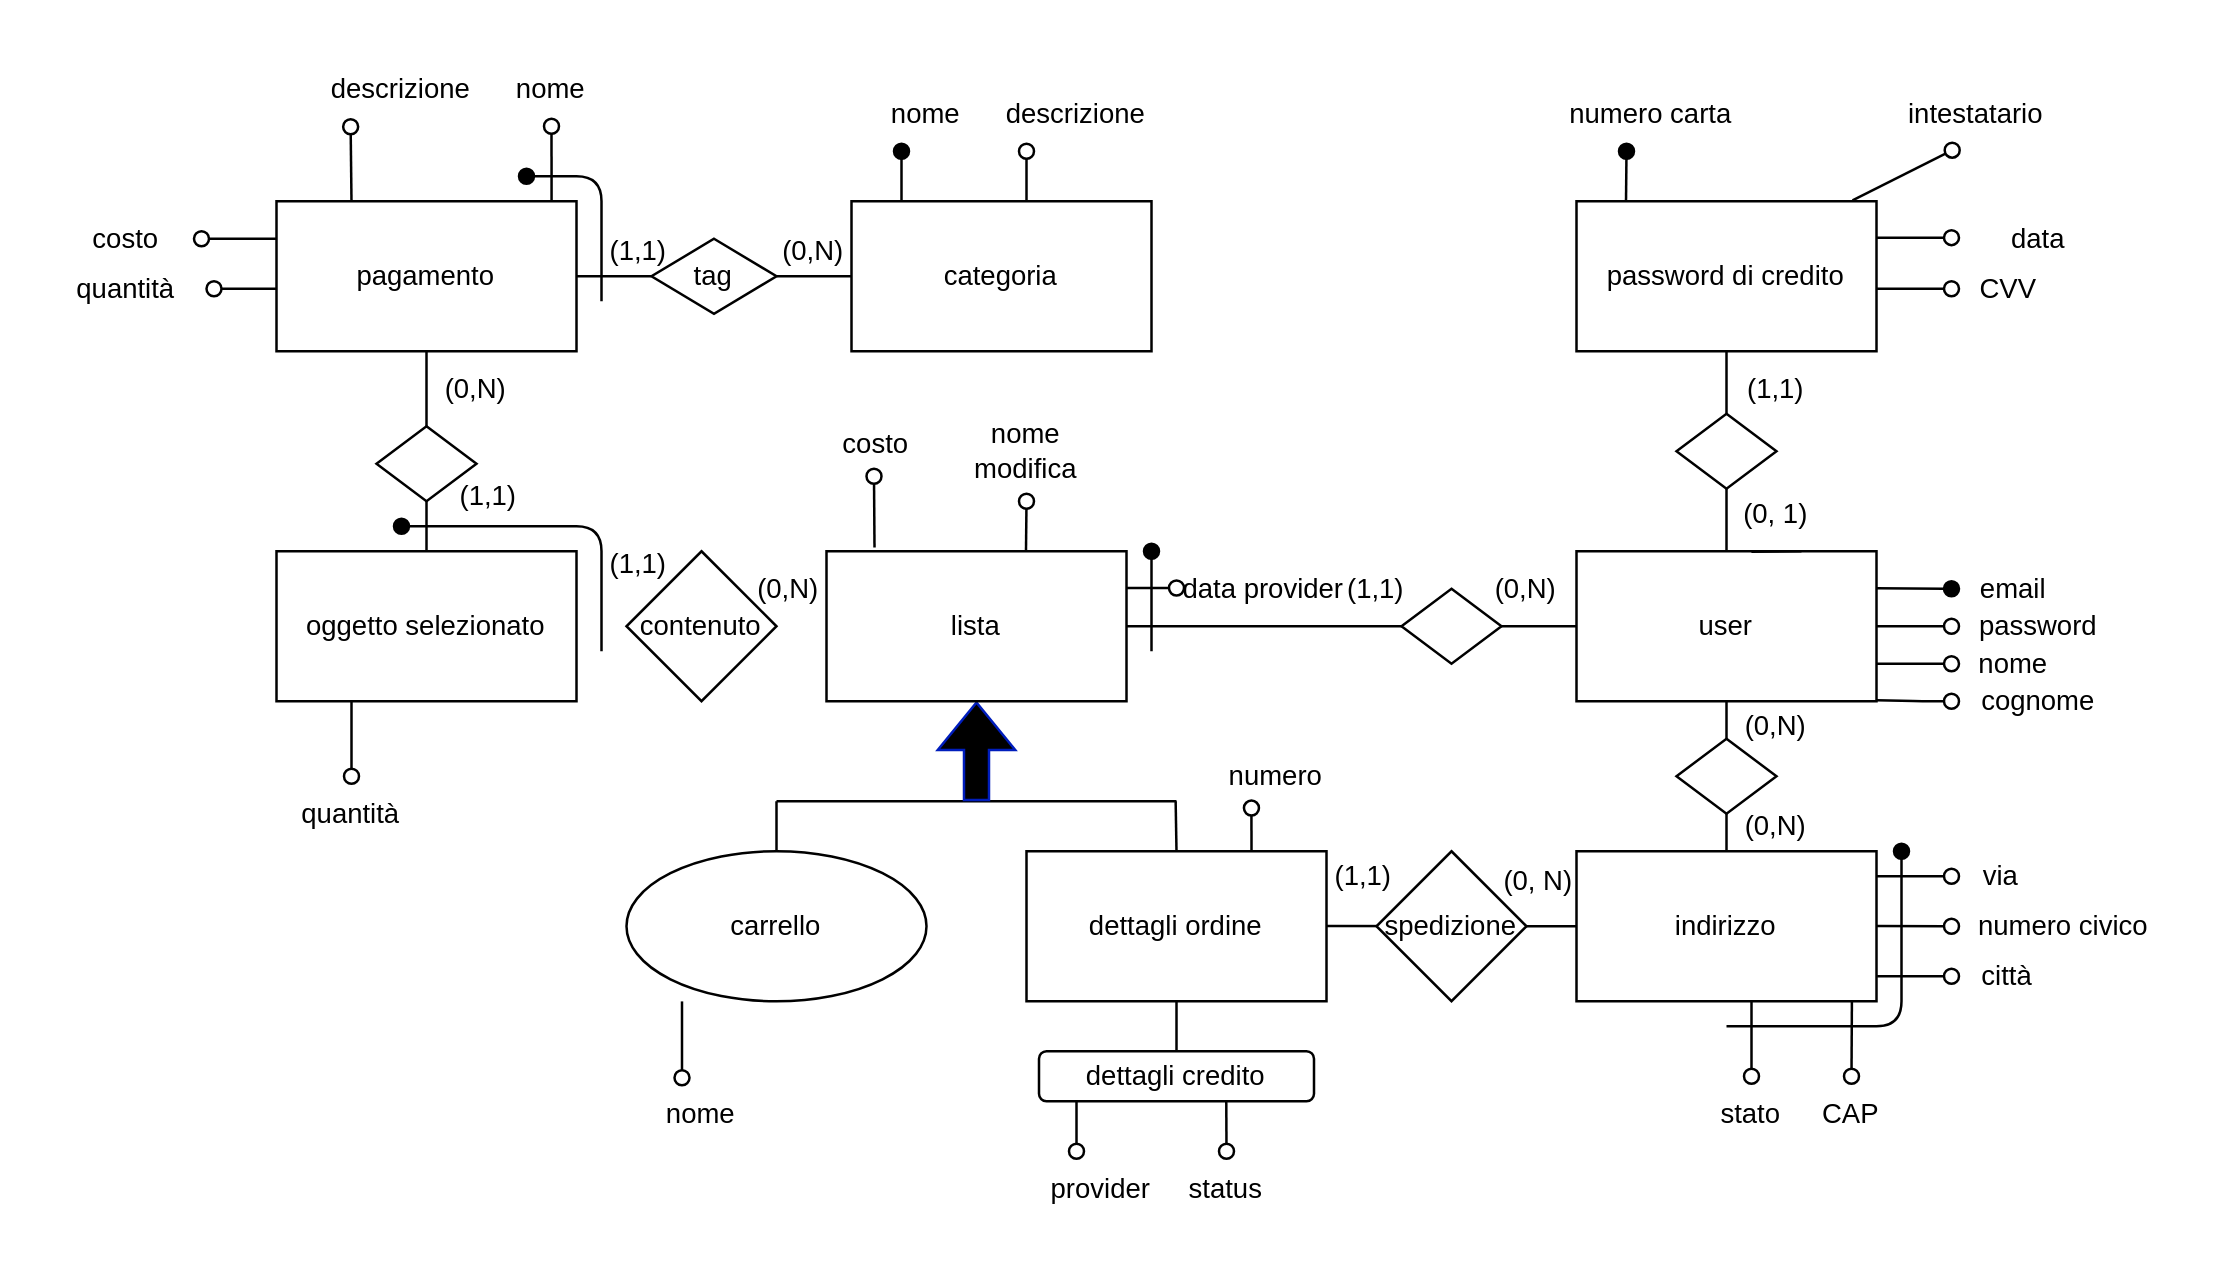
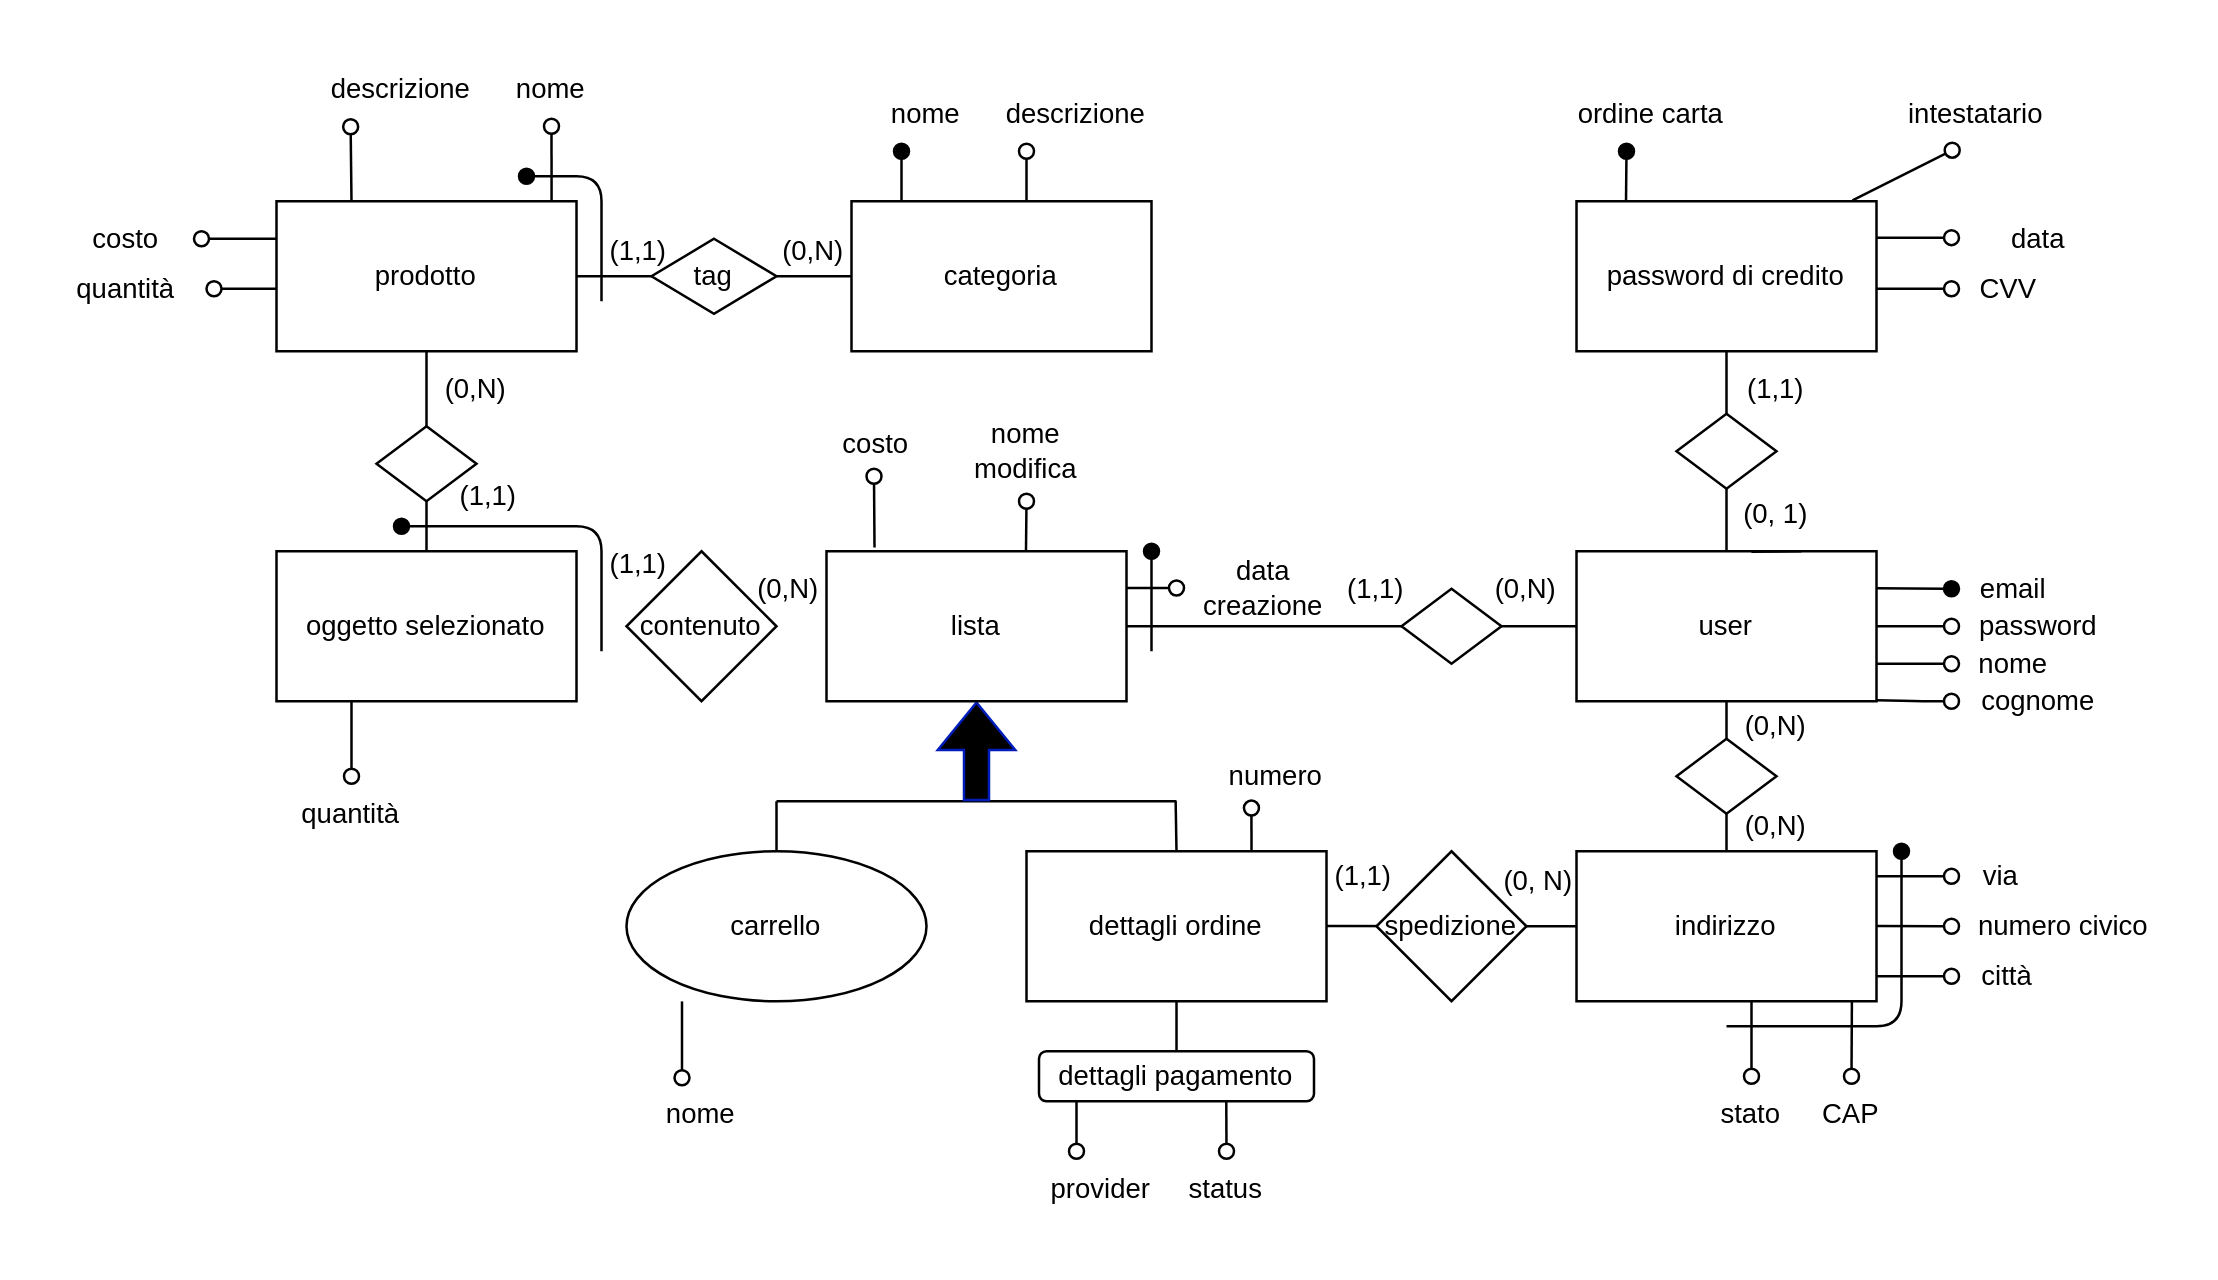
node "numero carta": label "numero carta" -> "ordine carta"
node "pagamento": label "pagamento" -> "prodotto"
node "data provider": label "data provider" -> "data creazione"
node "dettagli credito": label "dettagli credito" -> "dettagli pagamento"
